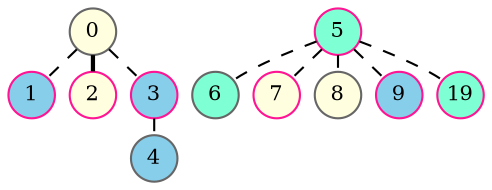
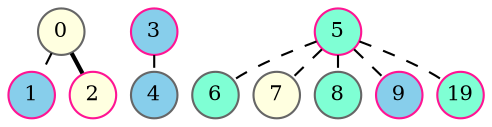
edge "0" -- "3": removed
node "7": color deeppink -> gray40
node "8": fillcolor lightyellow -> aquamarine
